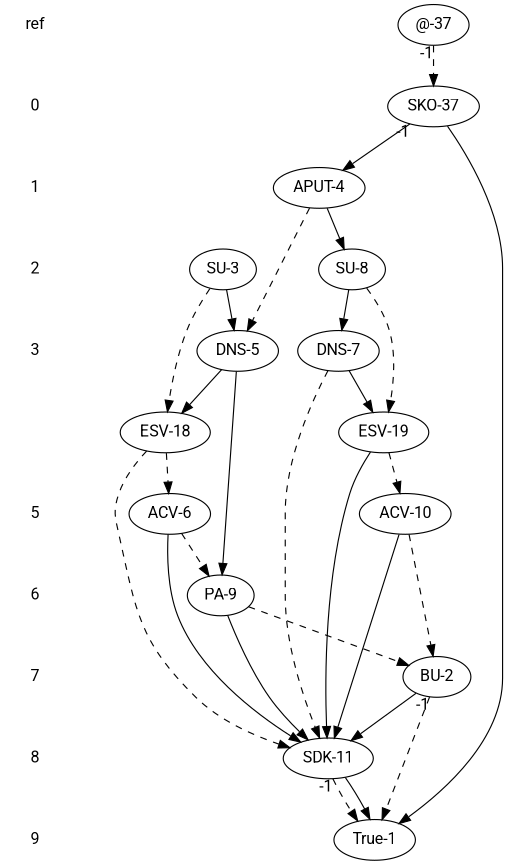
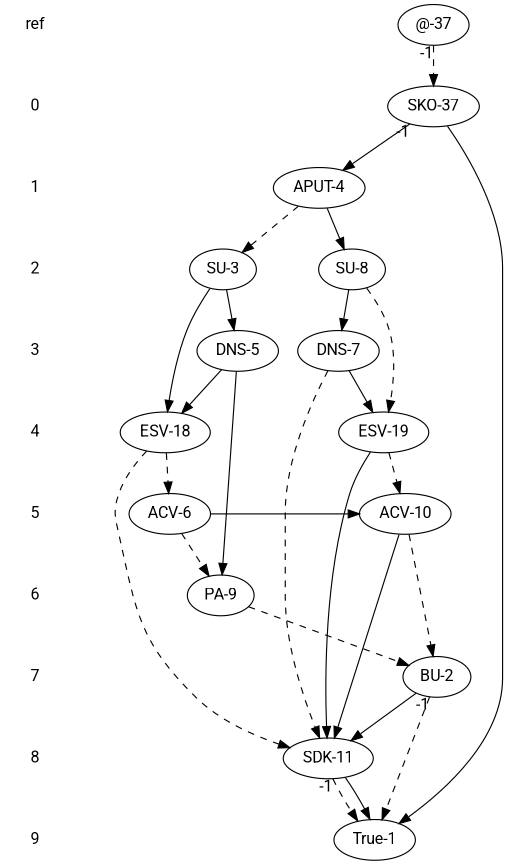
edge "APUT-4" -> "DNS-5": now "APUT-4" -> "SU-3"
edge "SU-3" -> "ESV-18": style dashed -> solid
node "4": added
edge "ACV-6" -> "SDK-11": now "ACV-6" -> "ACV-10"
edge "PA-9" -> "SDK-11": removed
